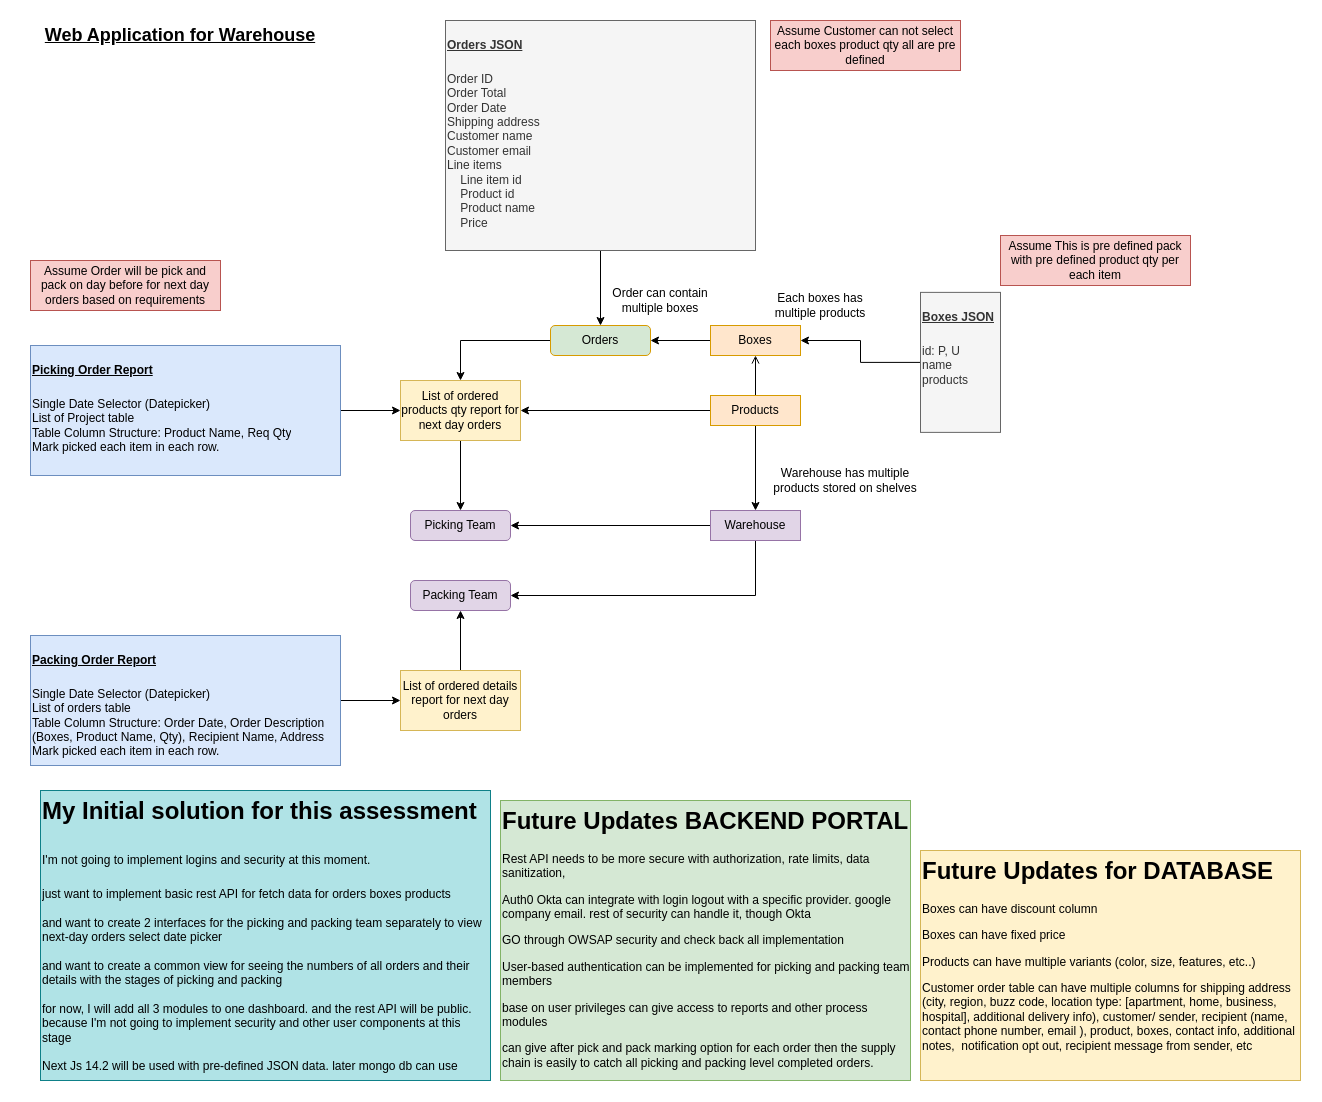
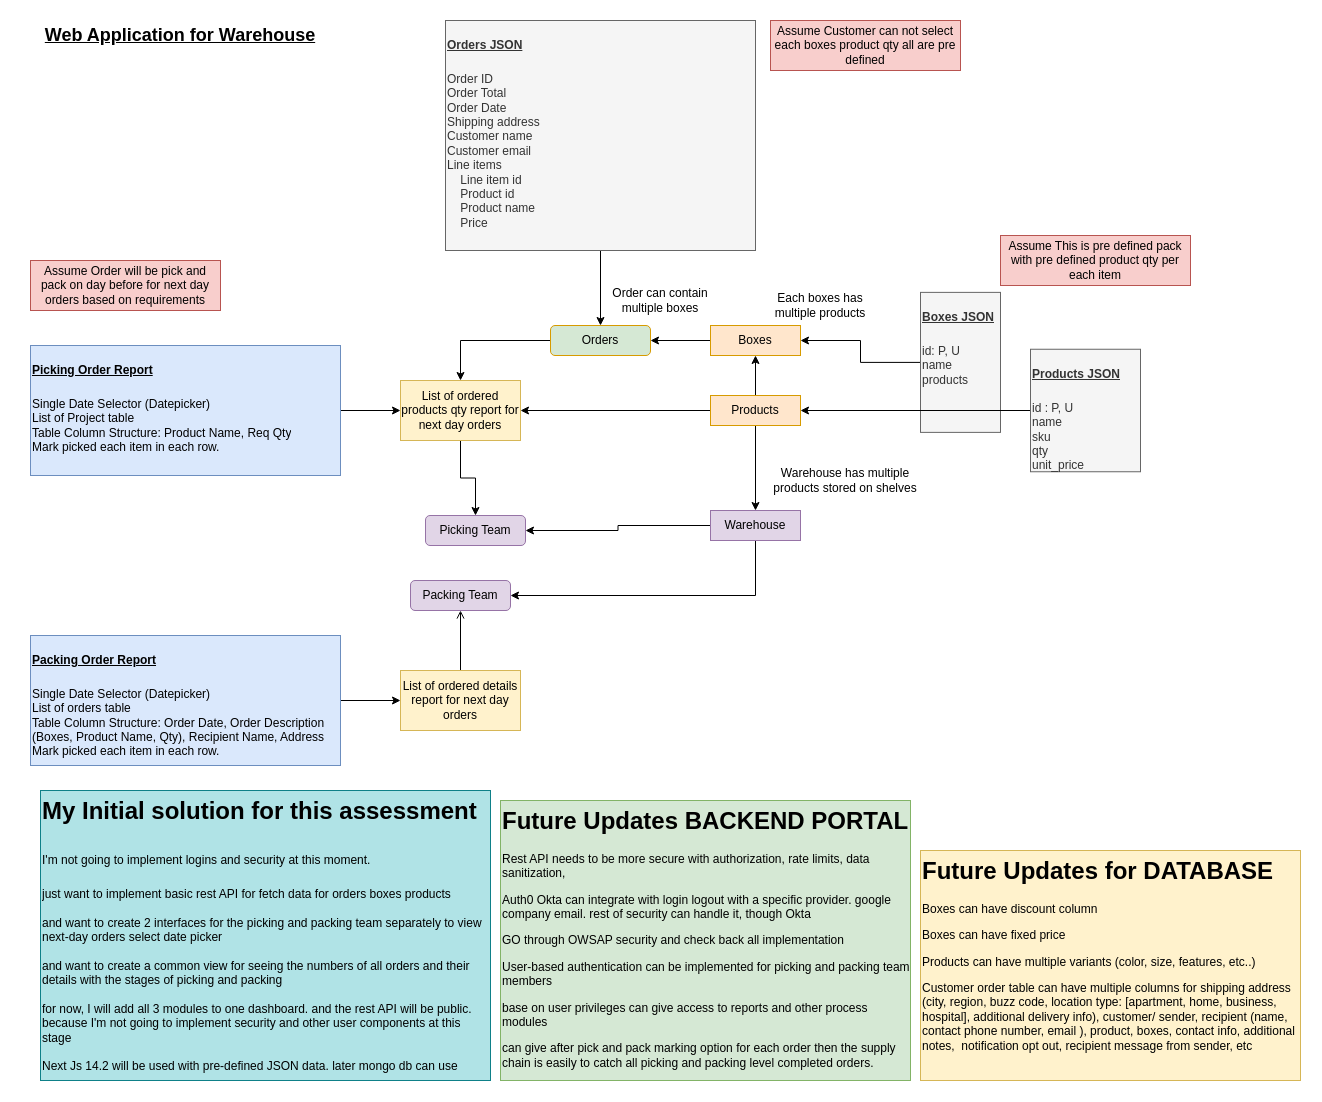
edge "Products" -> "Boxes": arrowhead open -> classic
edge "Products JSON id : P, U name sku qty unit_price" -> "Products": added
node "Products JSON id : P, U name sku qty unit_price": added
node "Picking Team": moved (461, 526) -> (476, 531)
edge "List of ordered details report for next day orders" -> "Packing Team": arrowhead classic -> open
